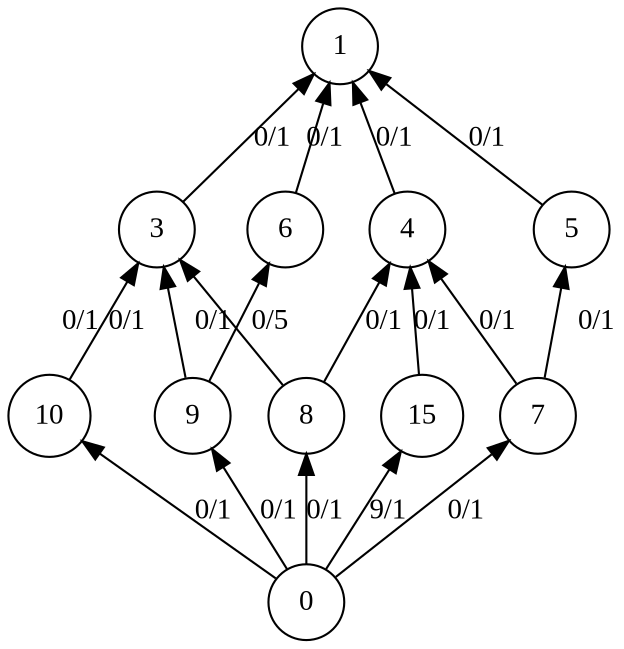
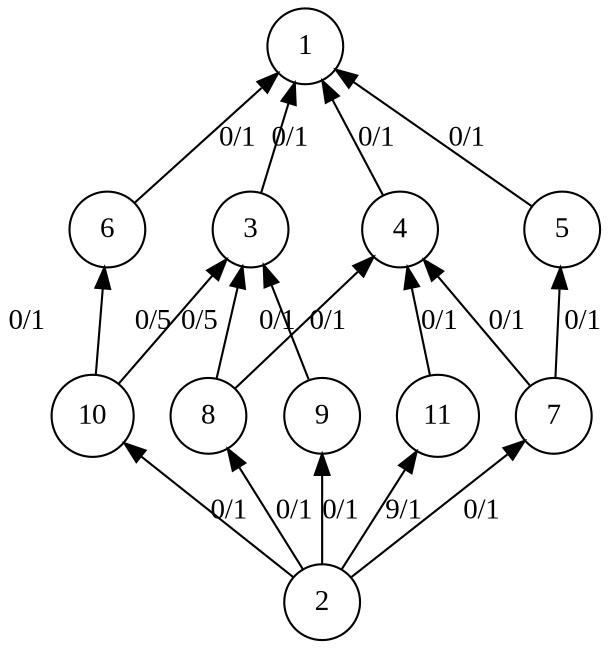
edge "10" -> "3": label "0/1" -> "0/5"
edge "9" -> "6": now "10" -> "6"
node "15": label "15" -> "11"
node "0": label "0" -> "2"
